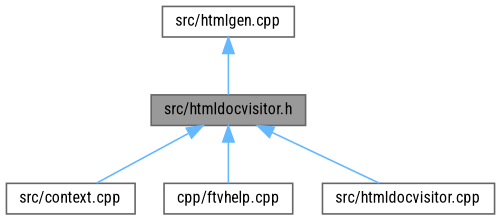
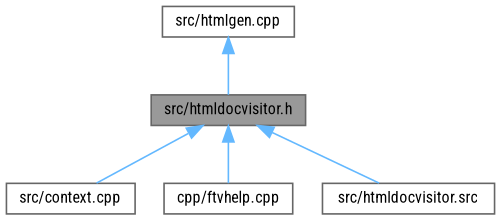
node "src/htmldocvisitor.cpp": label "src/htmldocvisitor.cpp" -> "src/htmldocvisitor.src"
